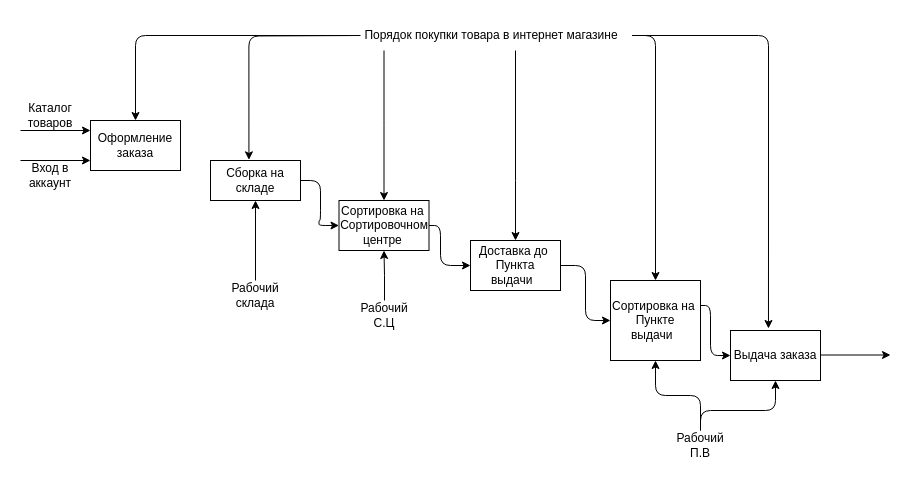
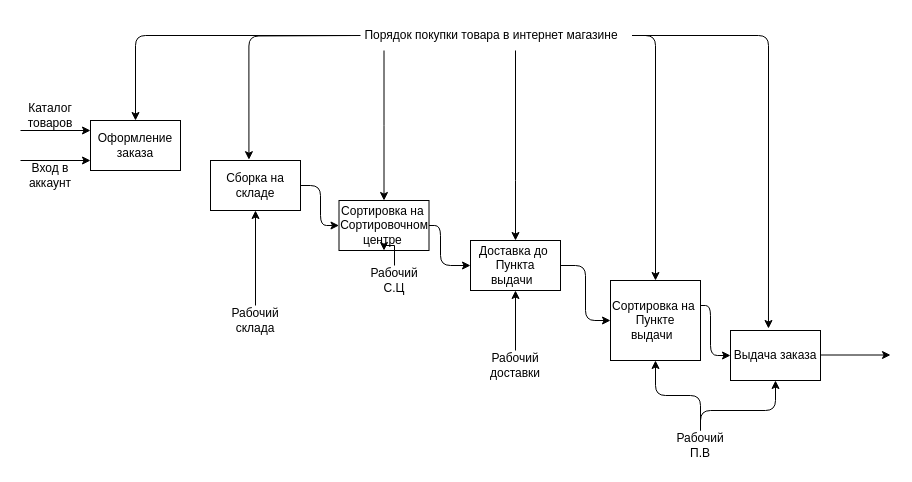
node "Сборка на складе": size 90x40 -> 90x50
node "Рабочий склада": moved (256, 296) -> (256, 321)
node "Рабочий С.Ц": moved (385, 316) -> (395, 281)
edge "Рабочий доставки" -> "Доставка до Пункта выдачи": added
node "Рабочий доставки": added
